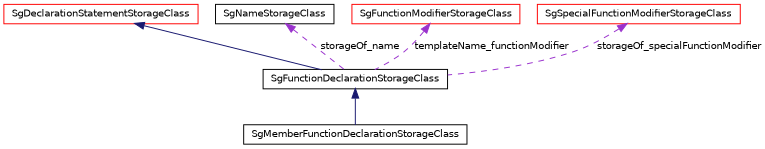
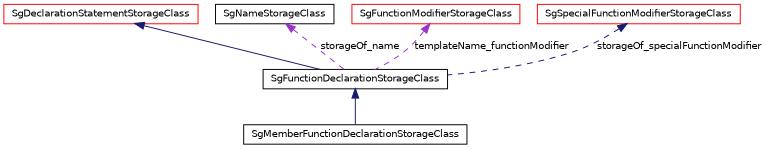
edge "SgFunctionDeclarationStorageClass" -> "SgSpecialFunctionModifierStorageClass": color darkorchid3 -> midnightblue
